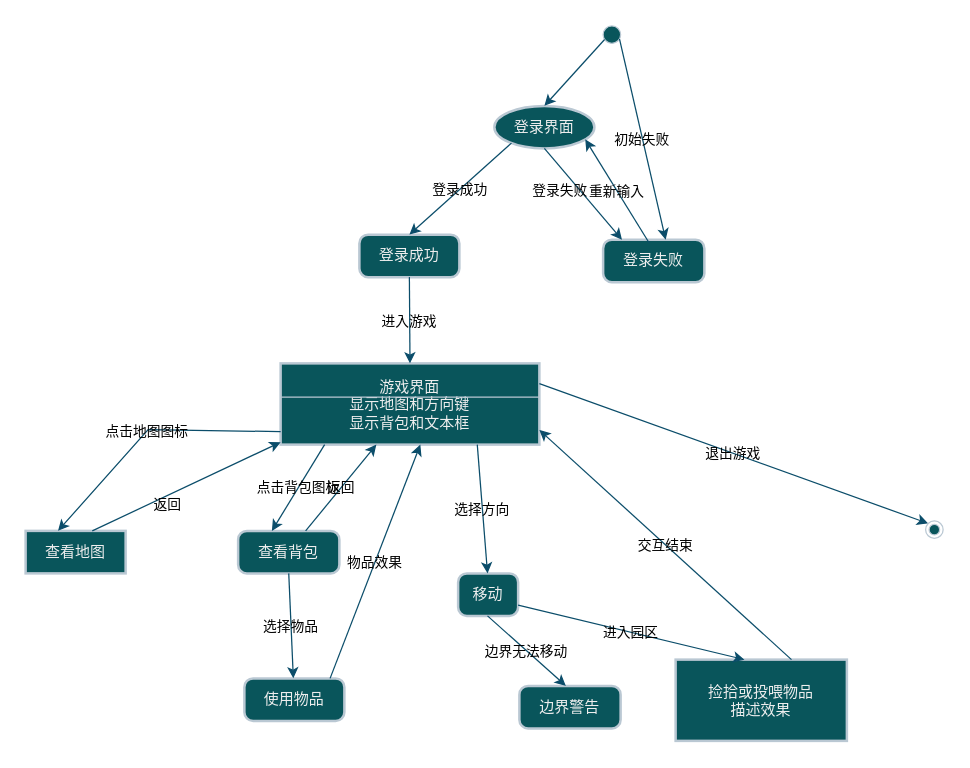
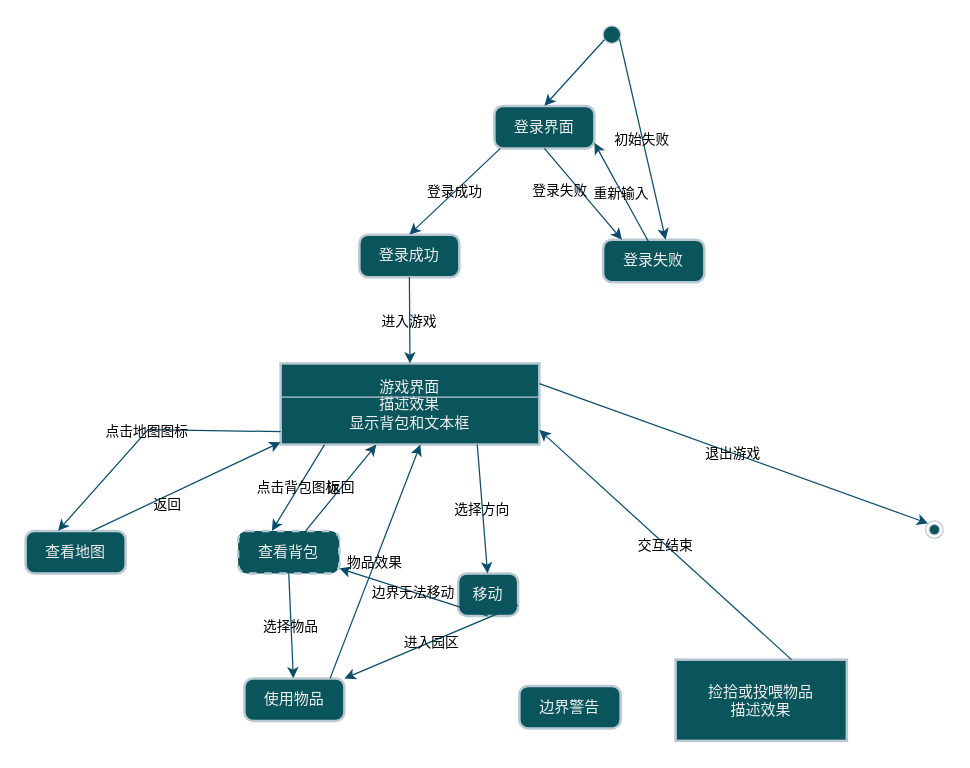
node "登录界面": shape ellipse -> rounded rectangle
node "游戏界面 显示地图和方向键 显示背包和文本框": label "游戏界面 显示地图和方向键 显示背包和文本框" -> "游戏界面 描述效果 显示背包和文本框"
node "查看地图": shape rectangle -> rounded rectangle
node "查看背包": style solid -> dashed
edge "移动" -> "捡拾或投喂物品 描述效果": now "移动" -> "使用物品"
edge "移动" -> "边界警告": now "移动" -> "查看背包"
